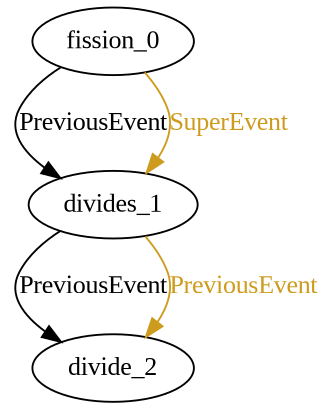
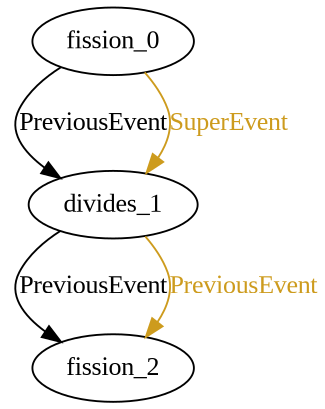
node "divide_2": label "divide_2" -> "fission_2"
